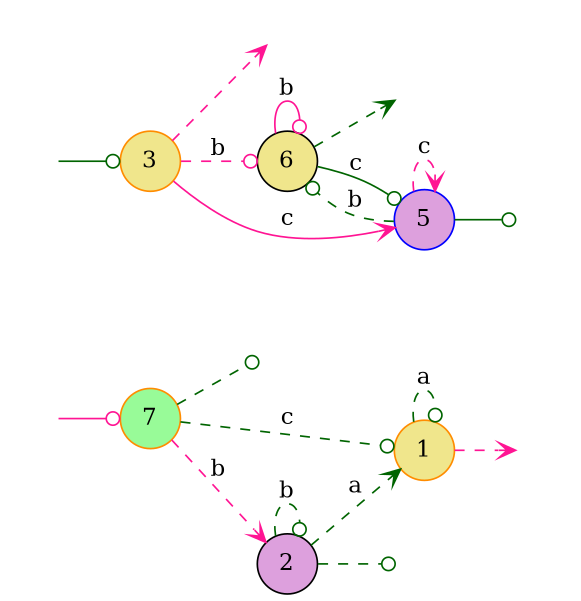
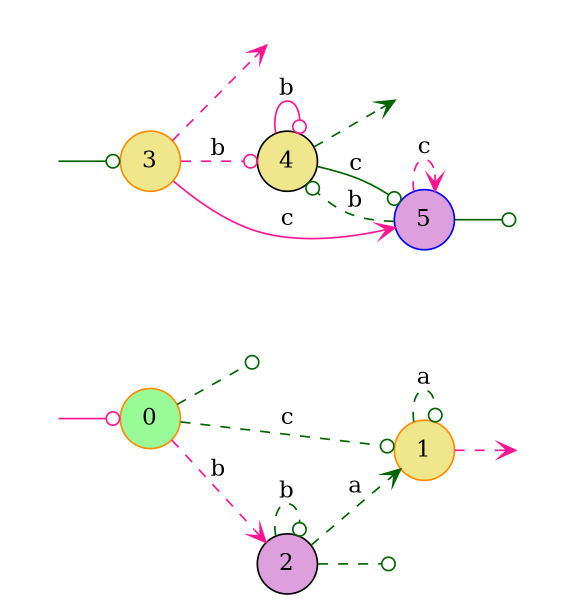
node "6": label "6" -> "4"
node "7": label "7" -> "0"
